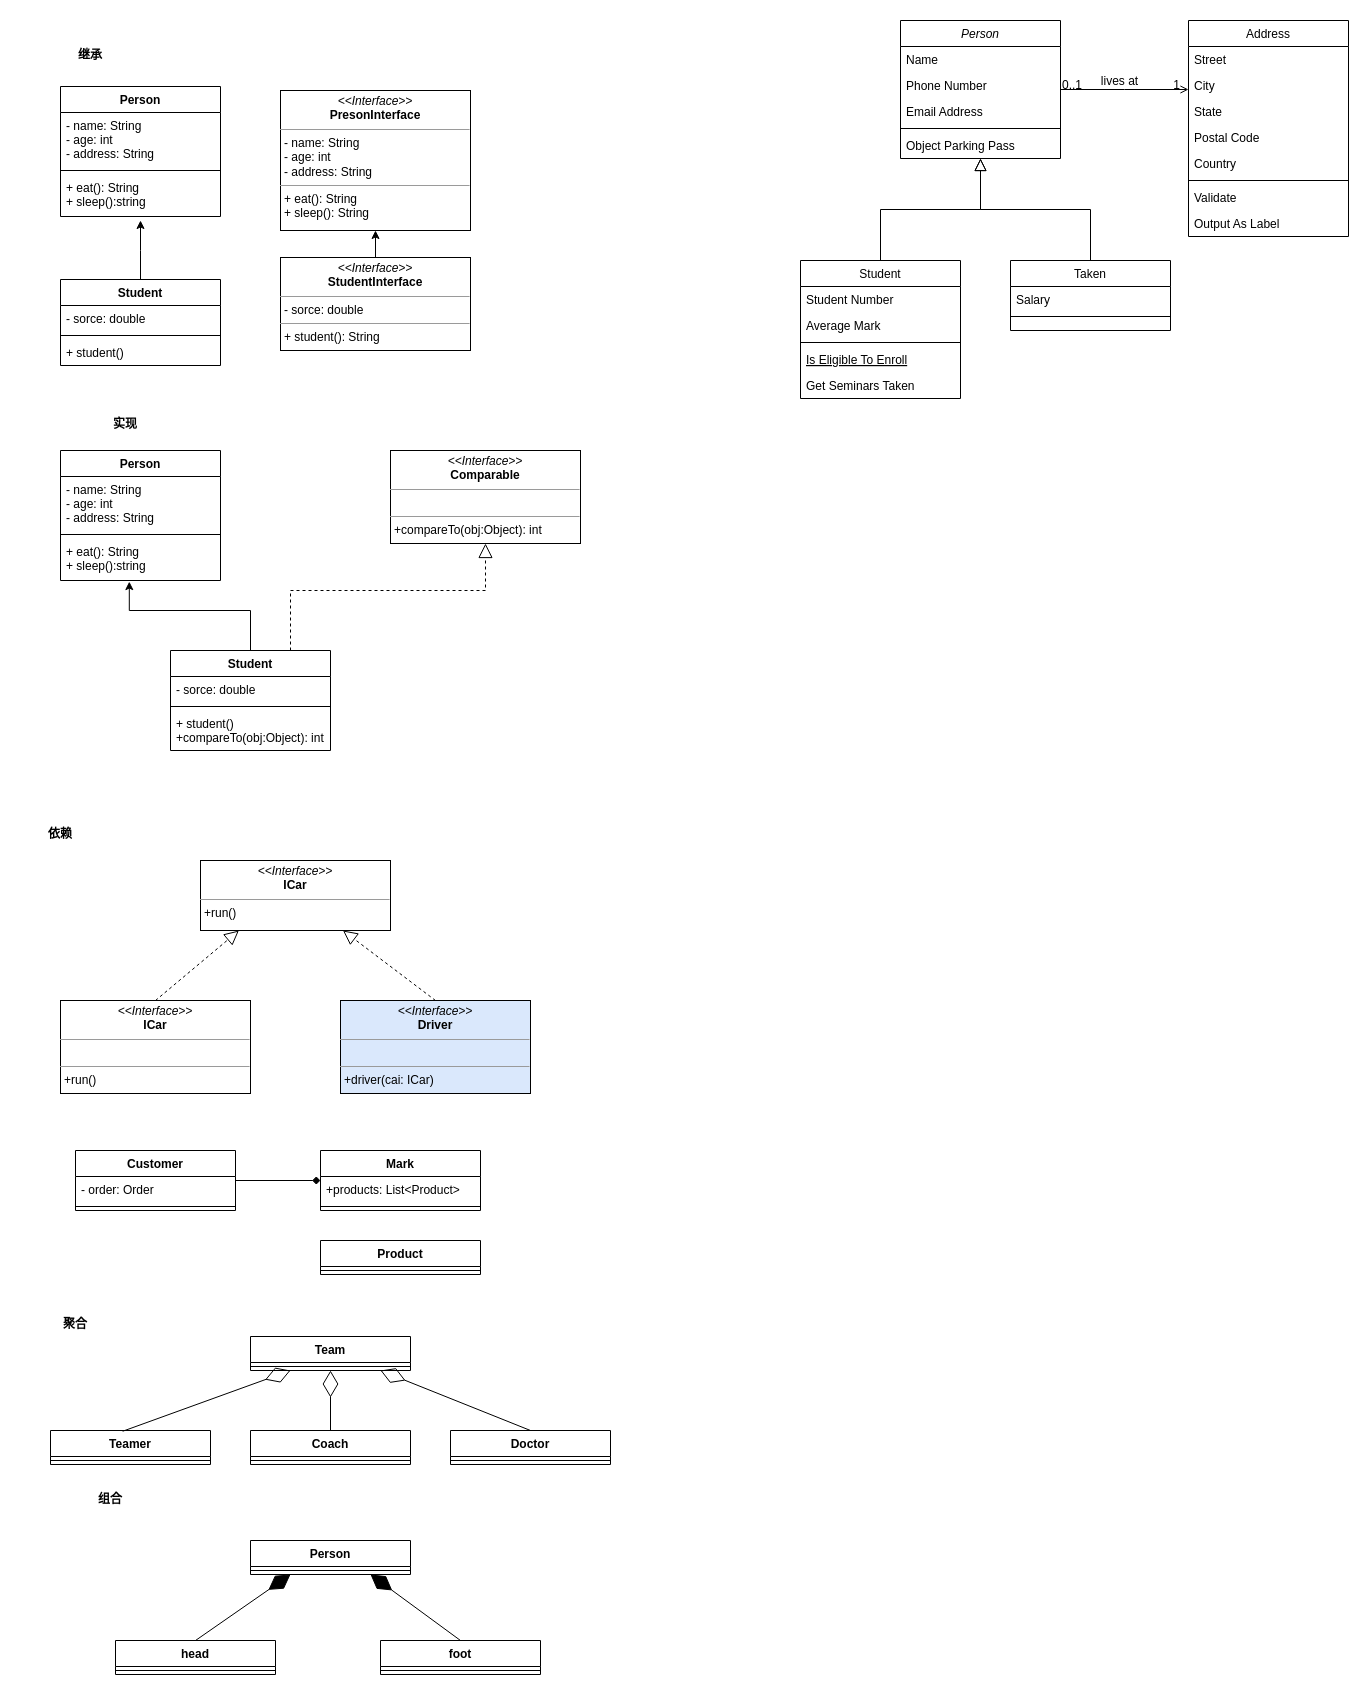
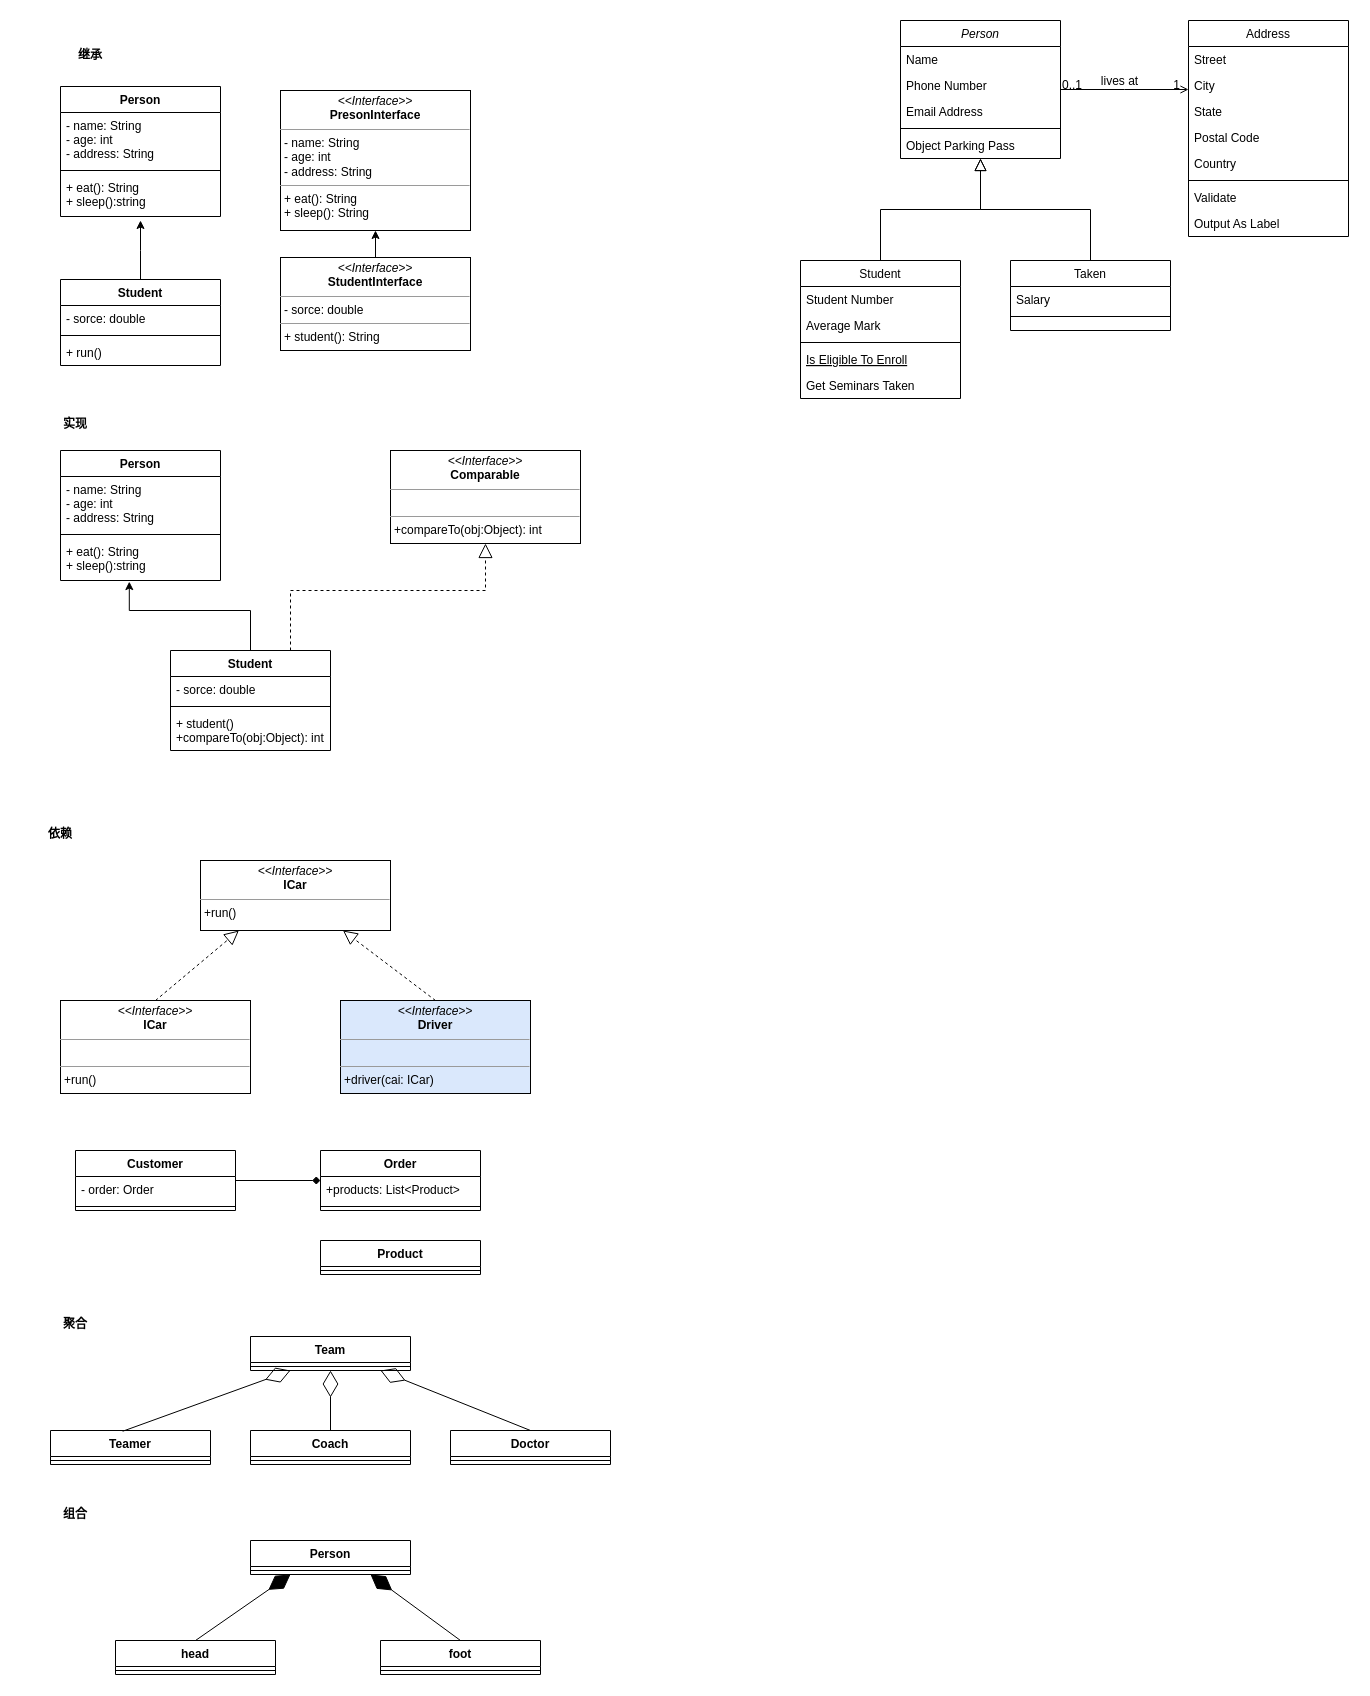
node "+ student()": label "+ student()" -> "+ run()"
node "实现": moved (126, 424) -> (76, 424)
node "Mark": label "Mark" -> "Order"
node "组合": moved (111, 1499) -> (76, 1514)
